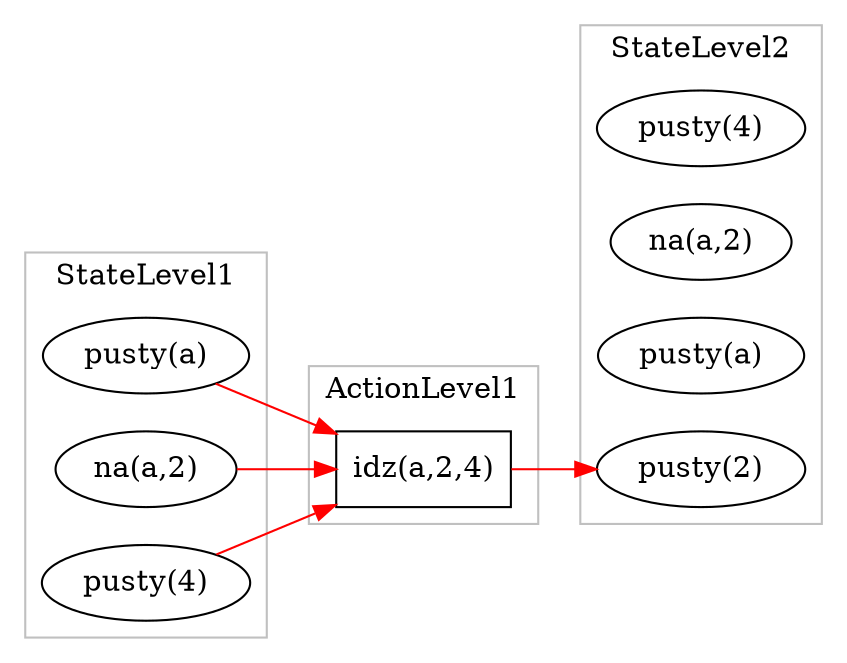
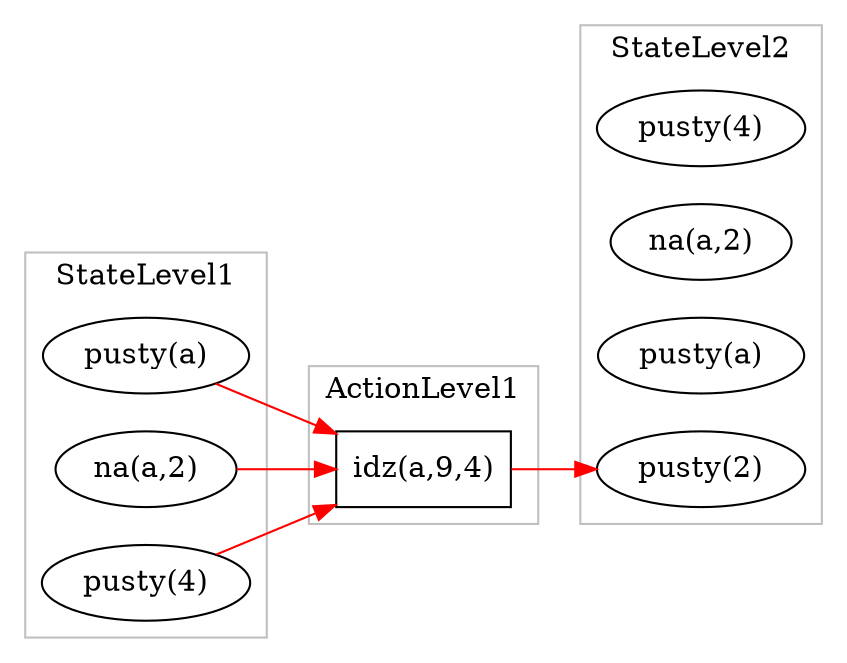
node "idz(a,2,4)": label "idz(a,2,4)" -> "idz(a,9,4)"
